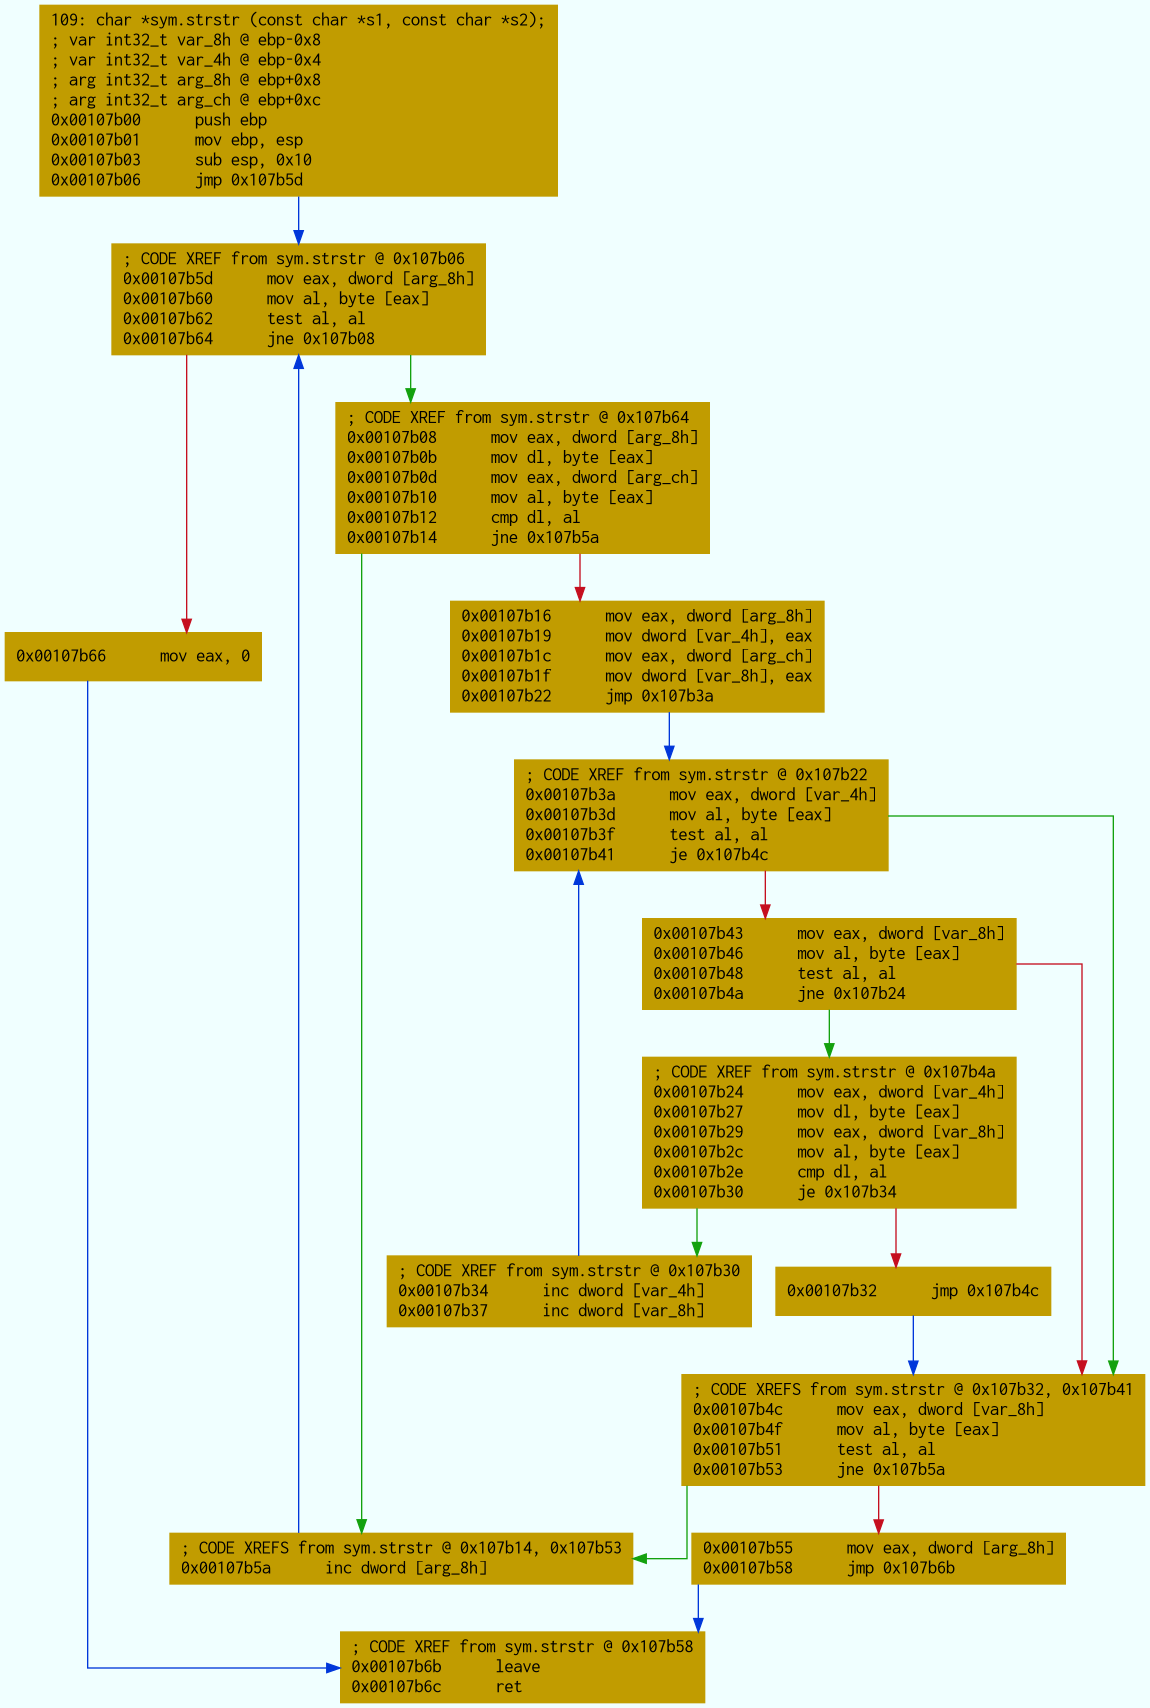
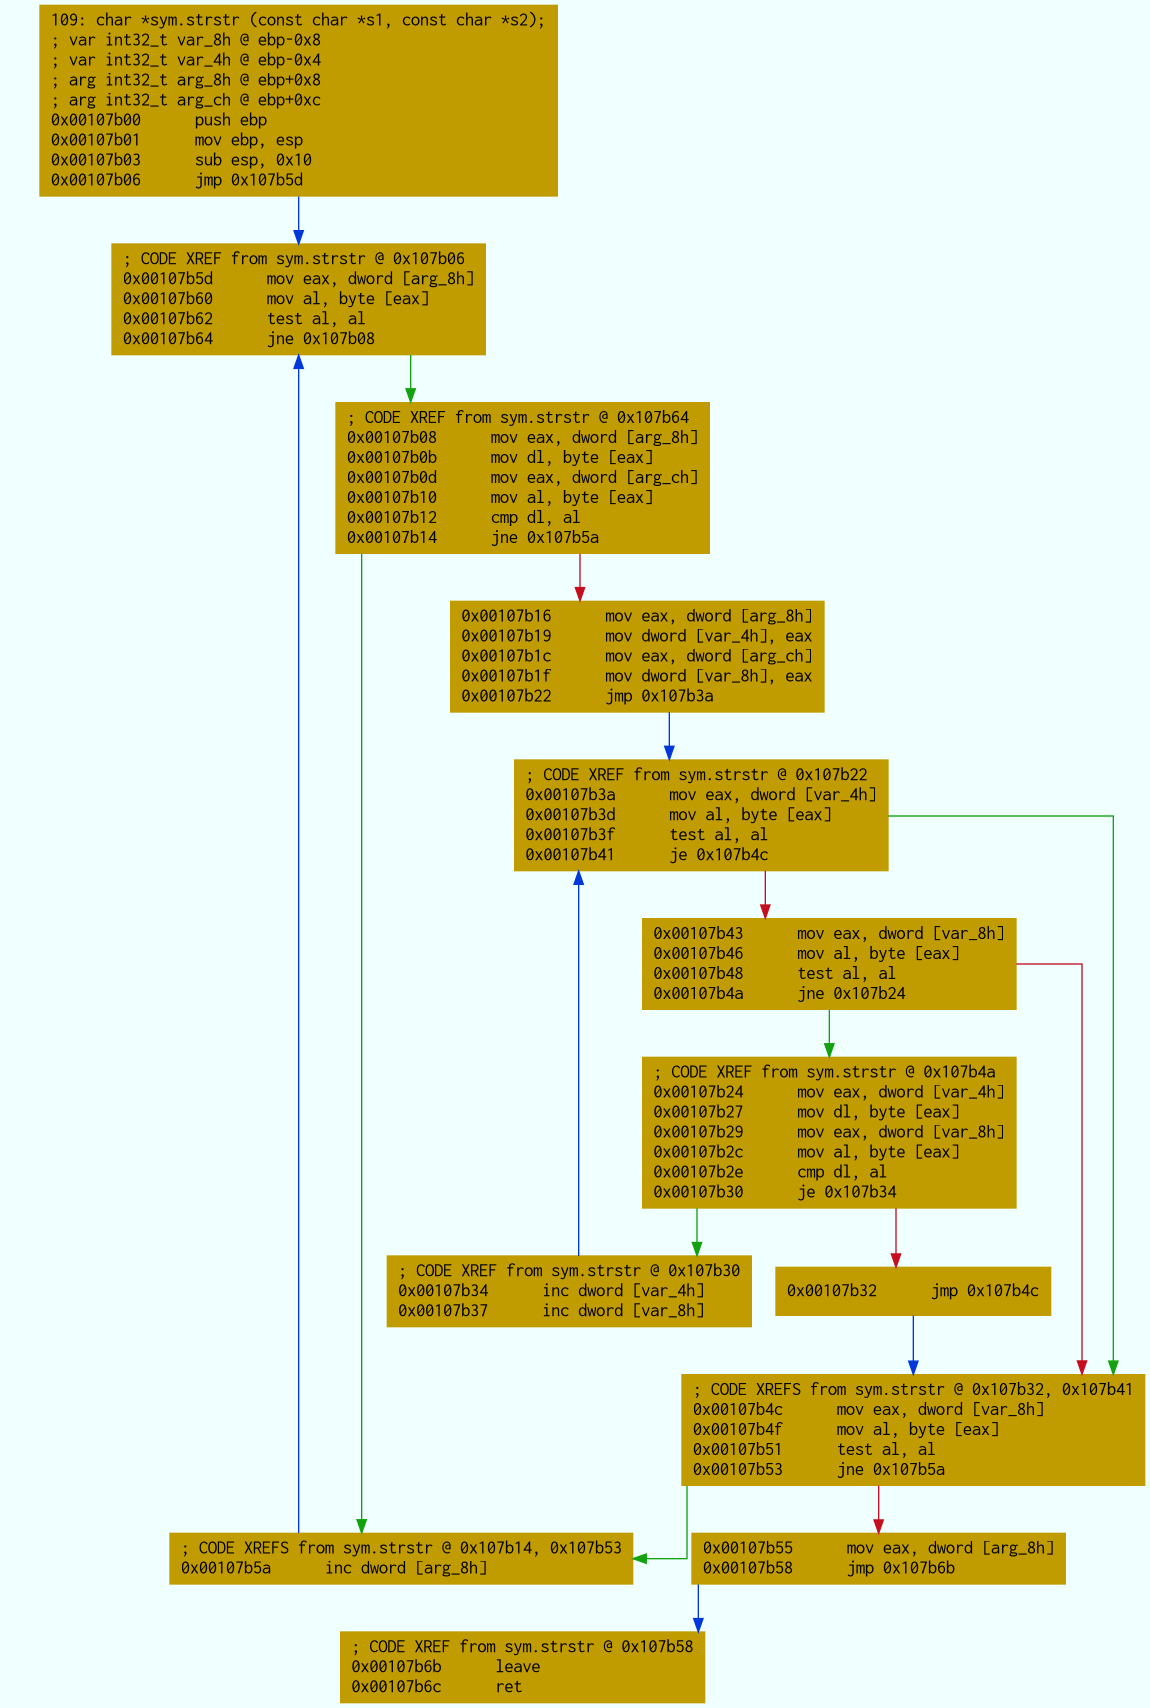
node "0x00107b66      mov eax, 0": removed
